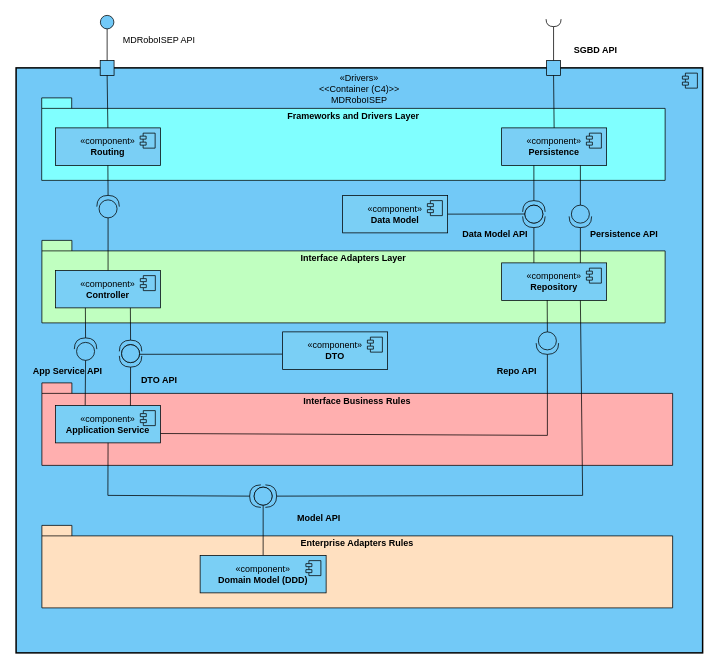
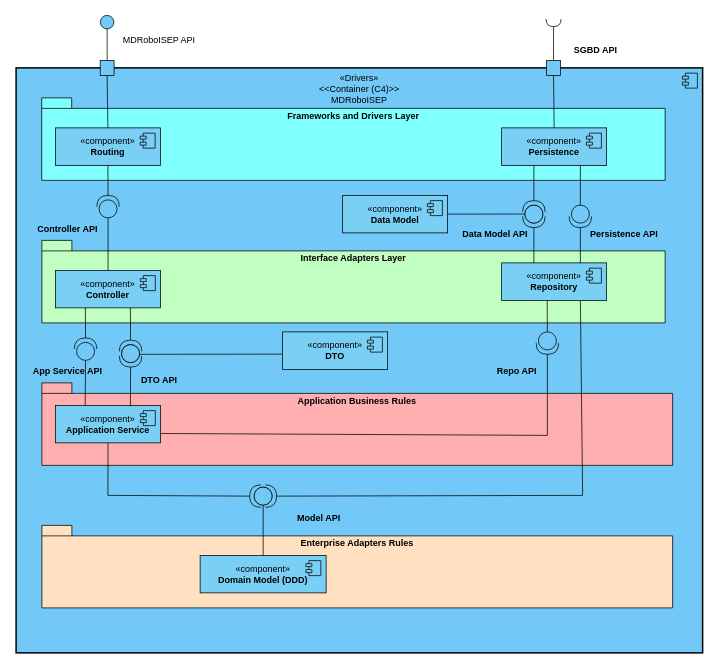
node "Controller API": added
node "Interface Business Rules": label "Interface Business Rules" -> "Application Business Rules"
